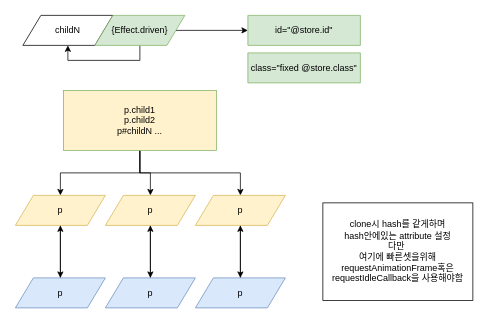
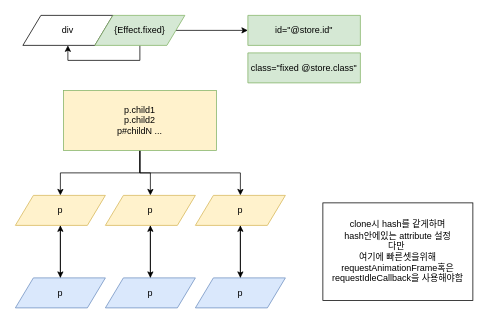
node "childN": label "childN" -> "div"
node "{Effect.driven}": label "{Effect.driven}" -> "{Effect.fixed}"
